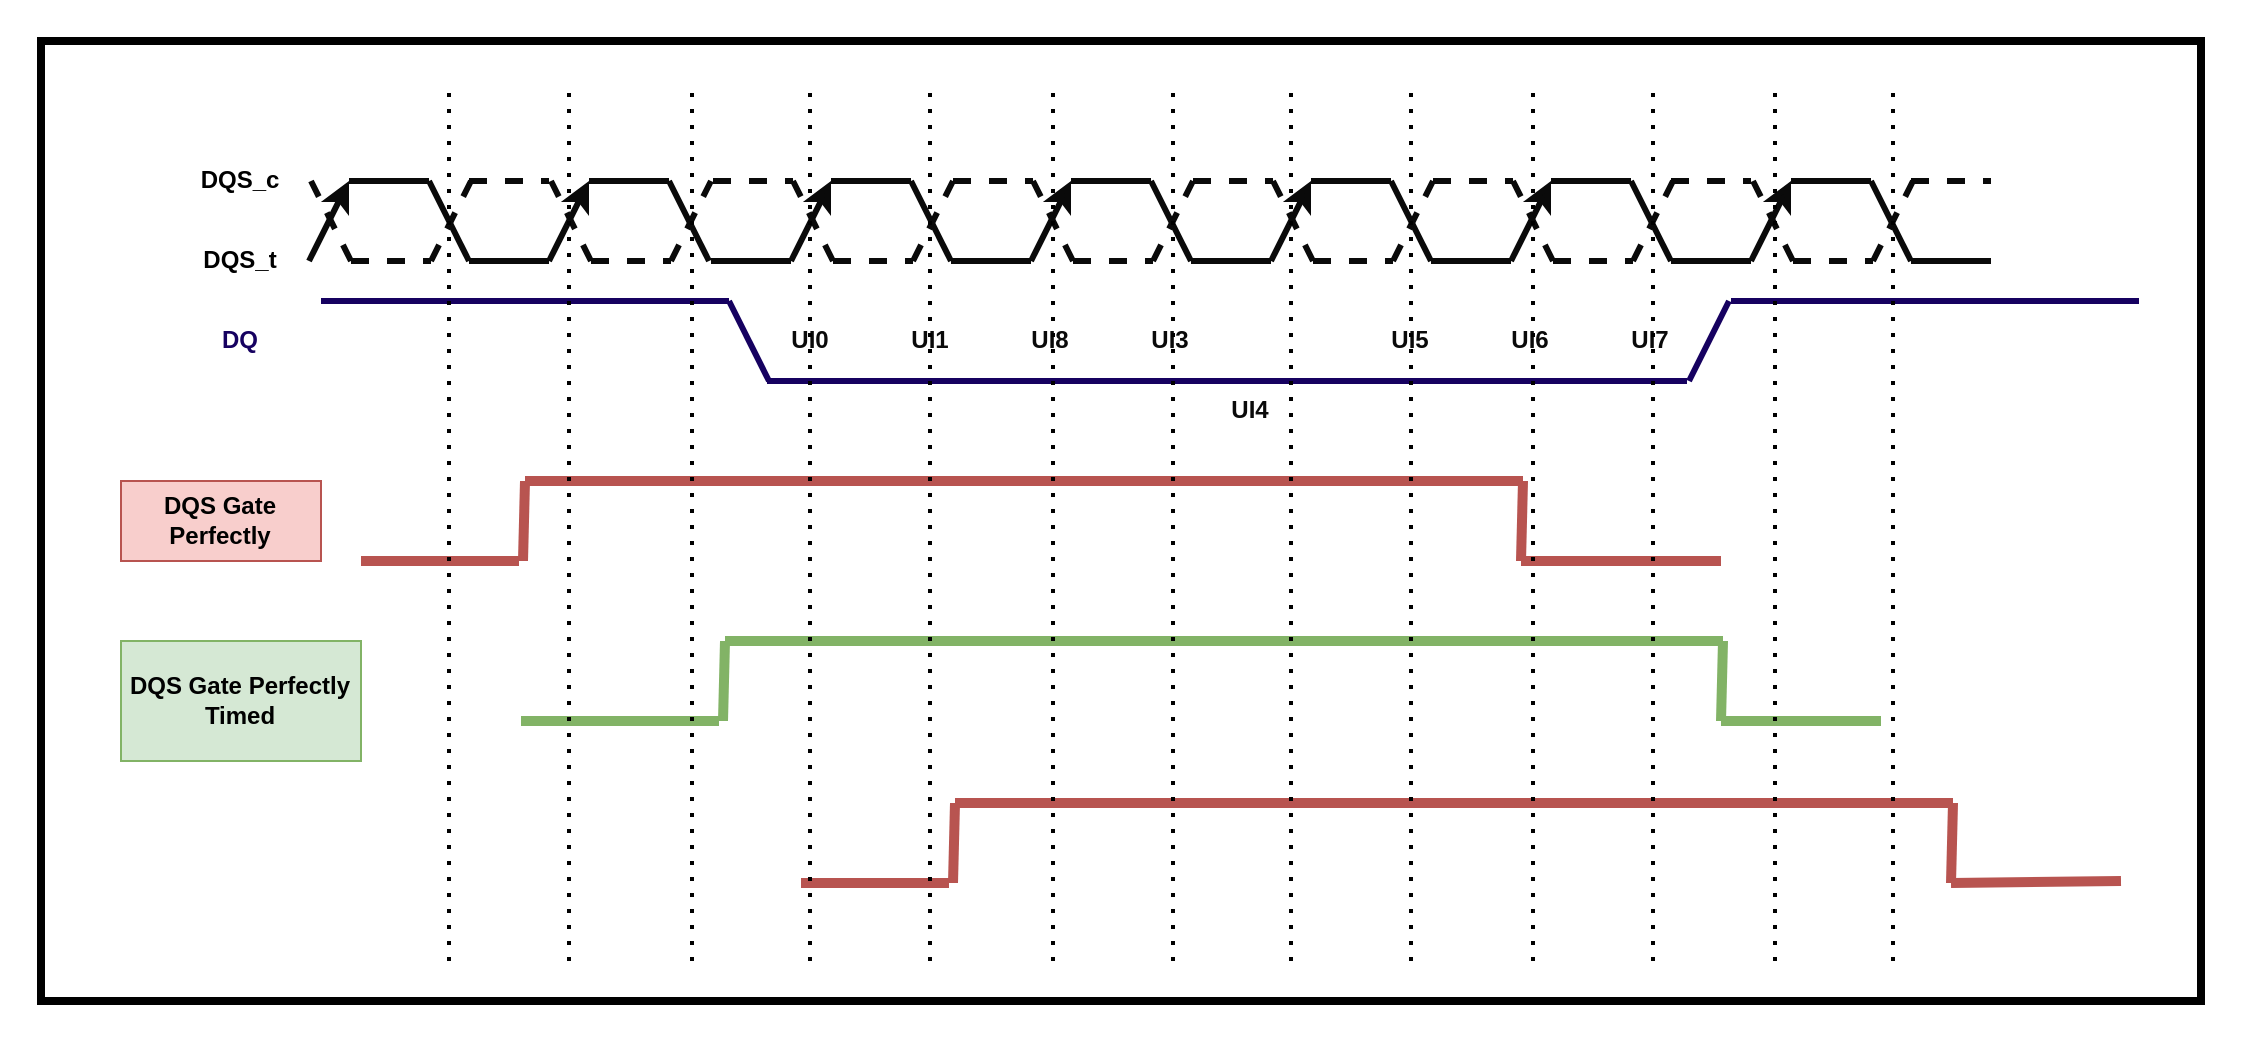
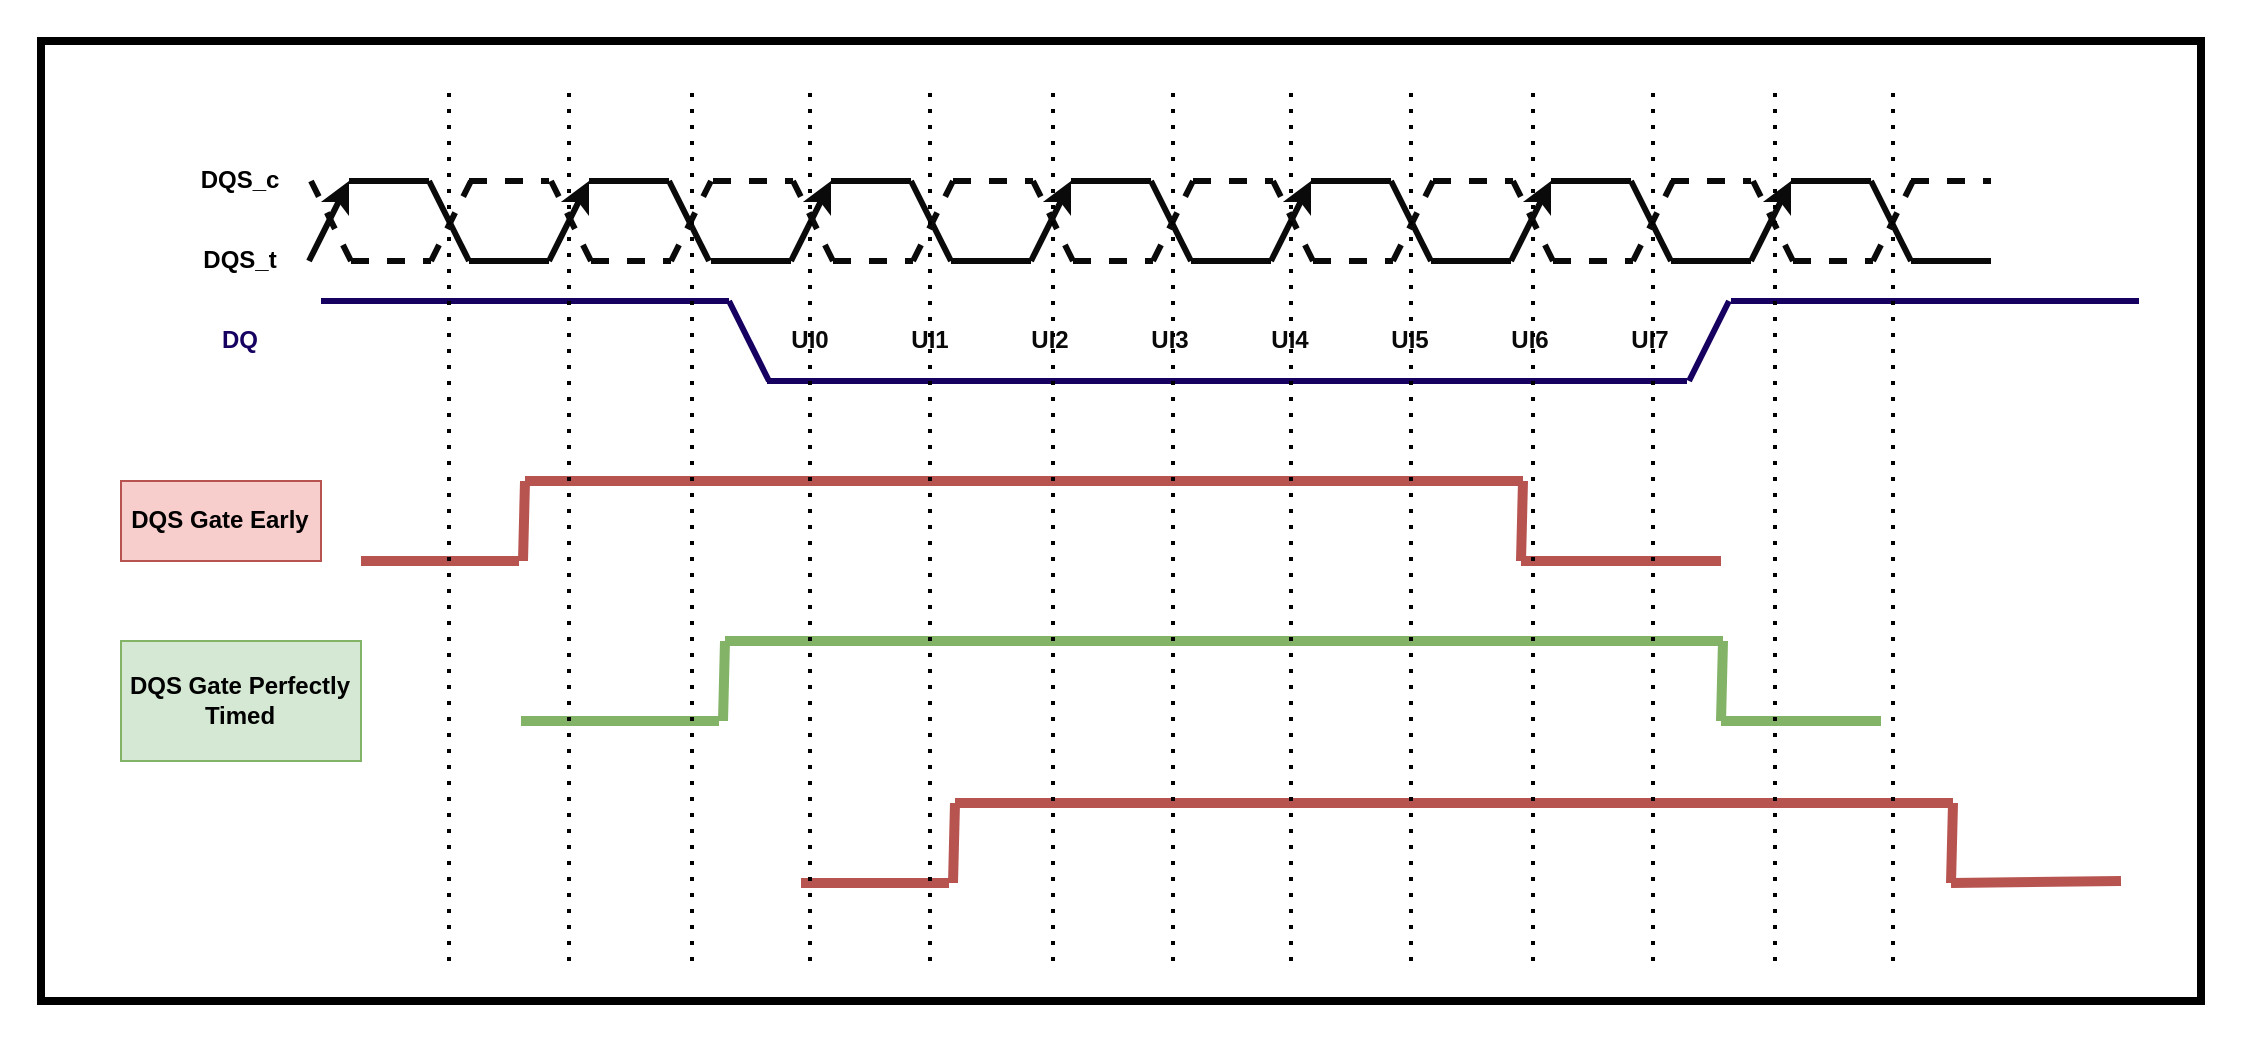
node "UI8": label "UI8" -> "UI2"
node "UI4": moved (1251, 411) -> (1291, 341)
node "DQS Gate Perfectly": label "DQS Gate Perfectly" -> "DQS Gate Early"
